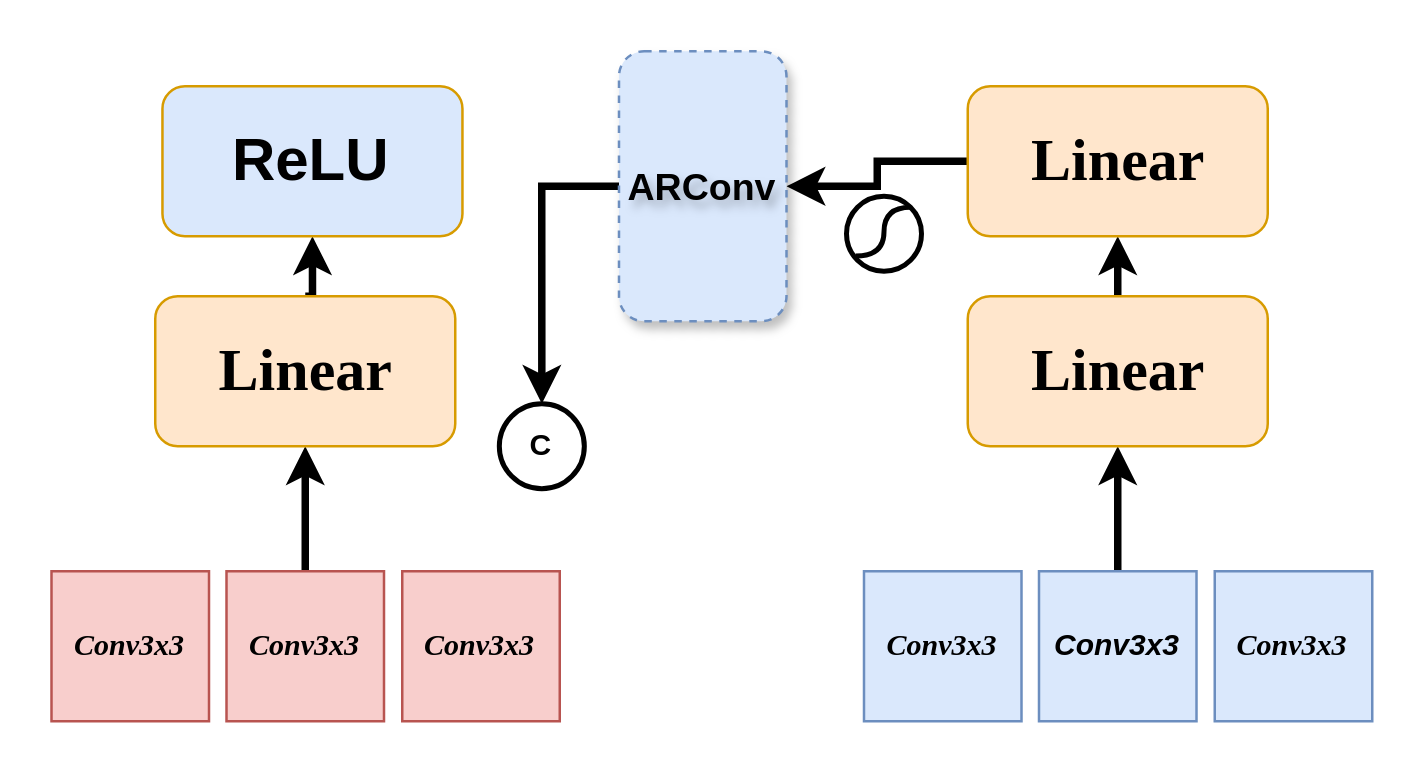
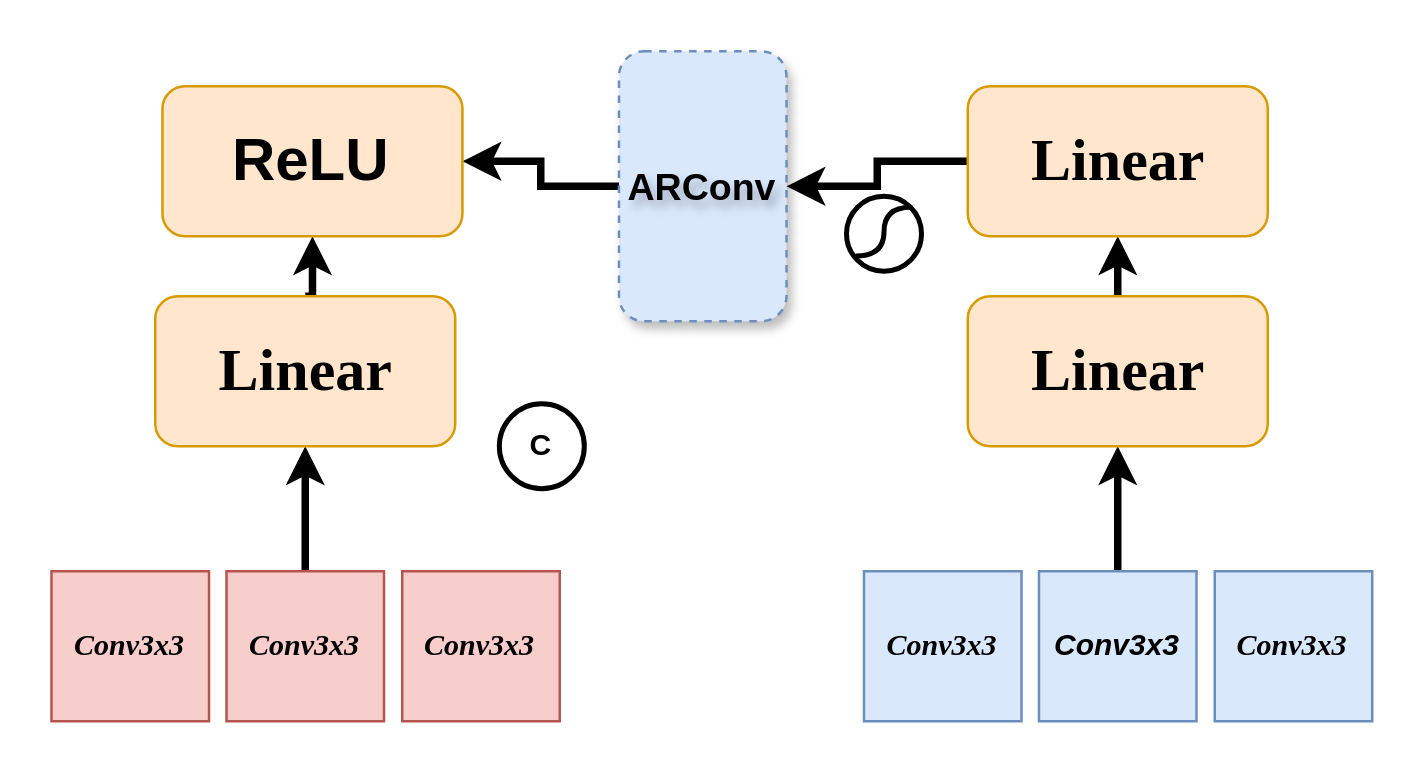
node "ReLU": fillcolor #dae8fc -> #ffe6cc
edge "ARConv" -> "C": now "ARConv" -> "ReLU"
